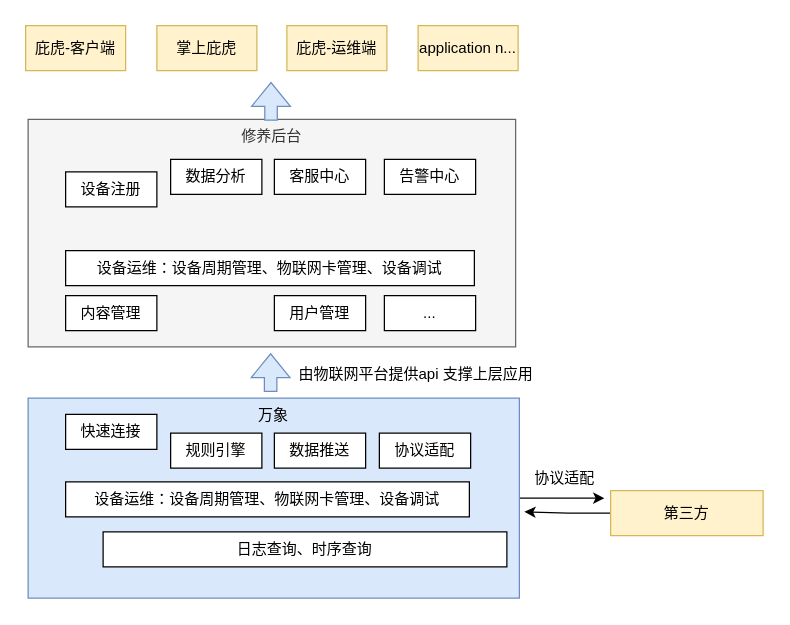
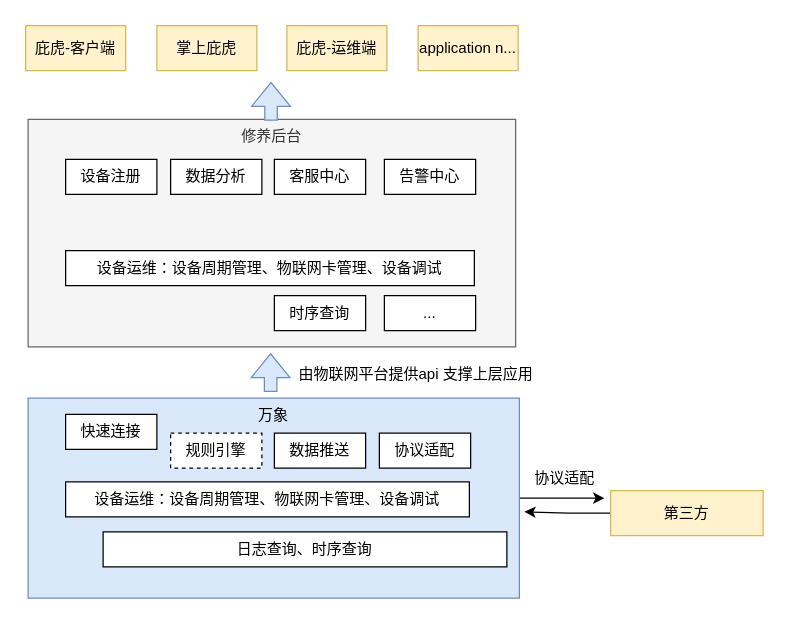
node "设备注册": moved (111, 189) -> (111, 177)
node "内容管理": removed
node "用户管理": label "用户管理" -> "时序查询"
node "规则引擎": style solid -> dashed
